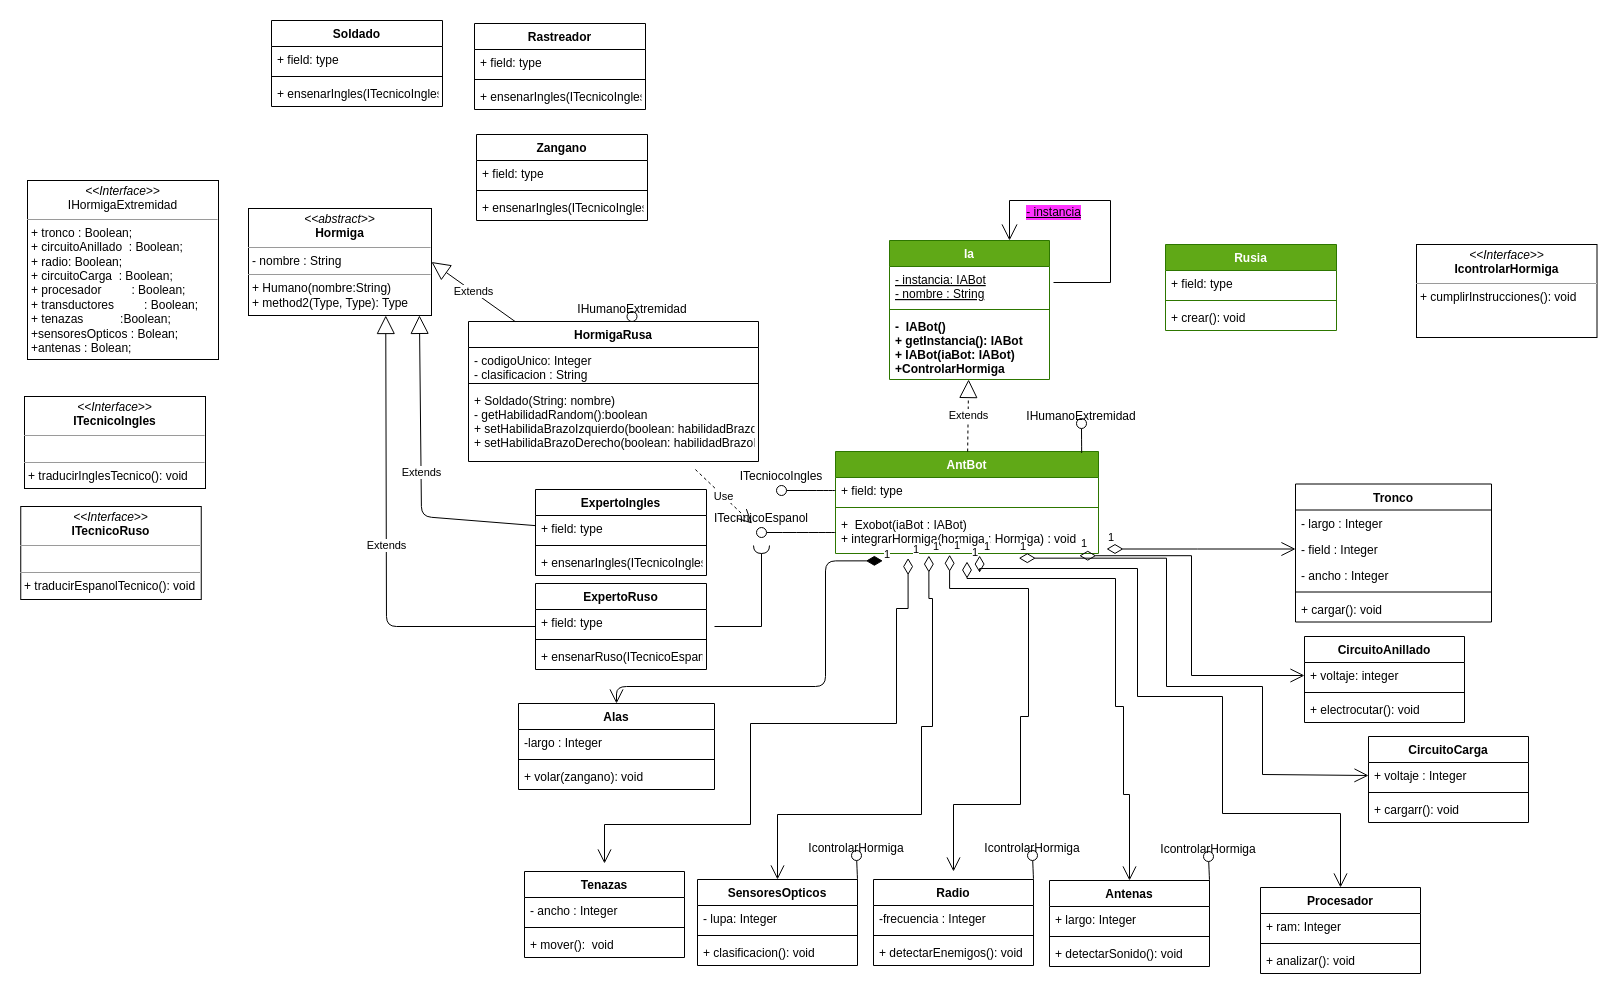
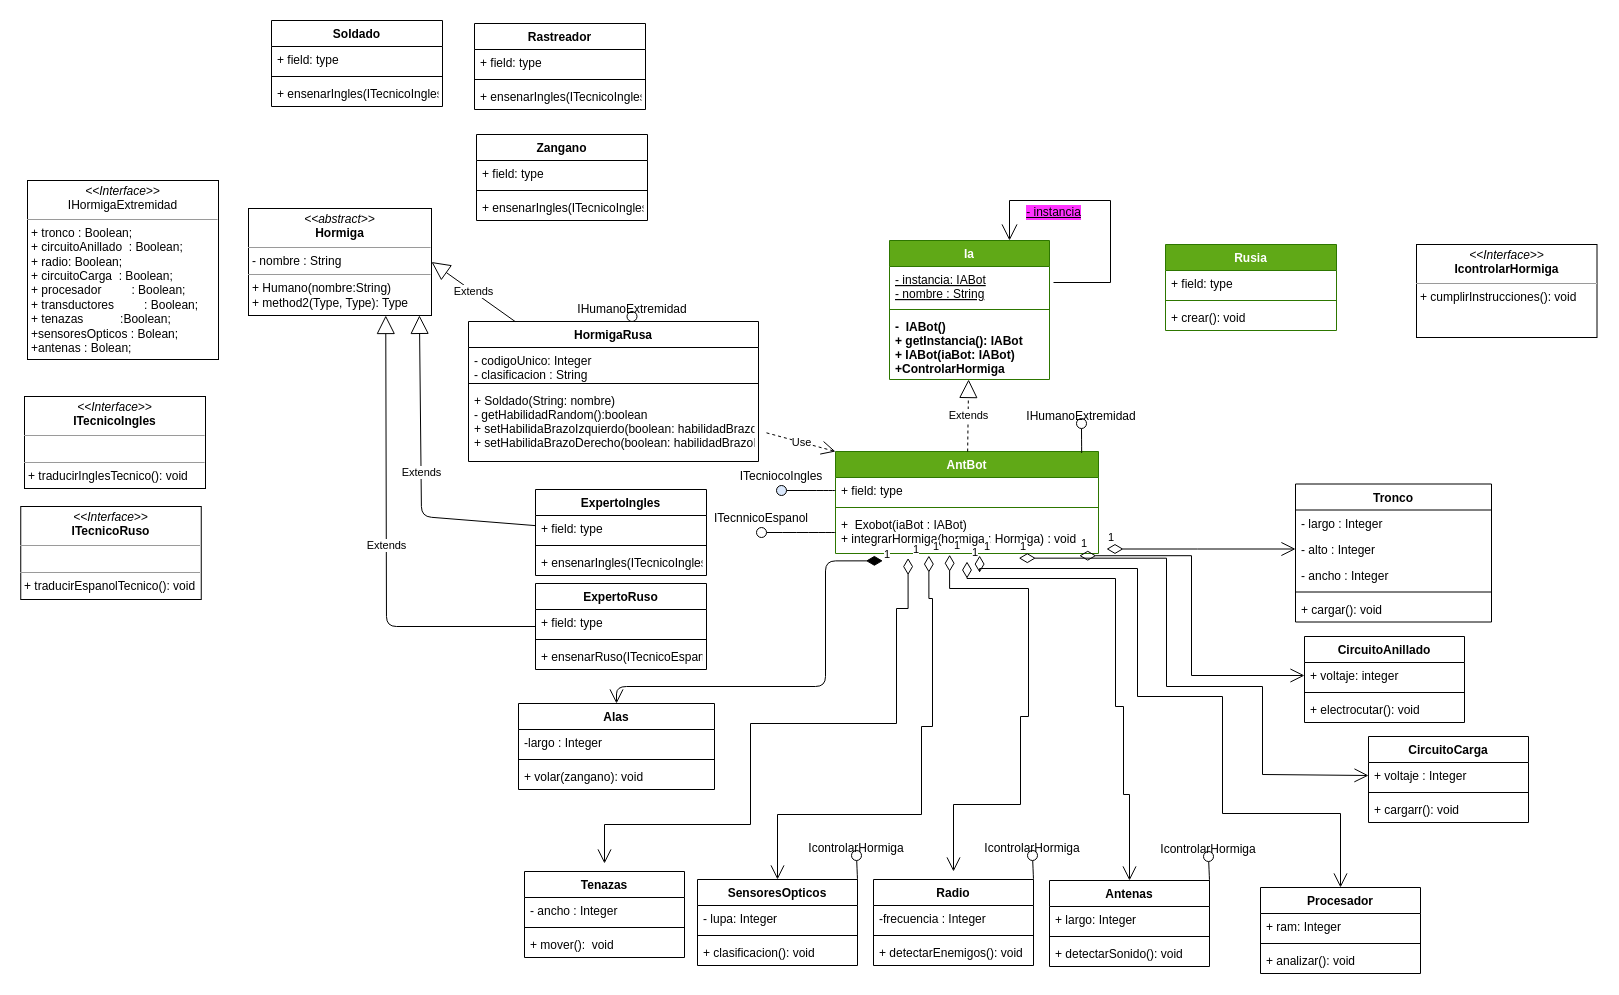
node "ITecniocoIngles": fillcolor #ffffff -> #dae8fc
edge "HormigaRusa" -> "ITecnnicoEspanol": now "HormigaRusa" -> "AntBot"
node "- field : Integer": label "- field : Integer" -> "- alto : Integer"
edge "ExpertoRuso" -> "ITecnnicoEspanol": removed
